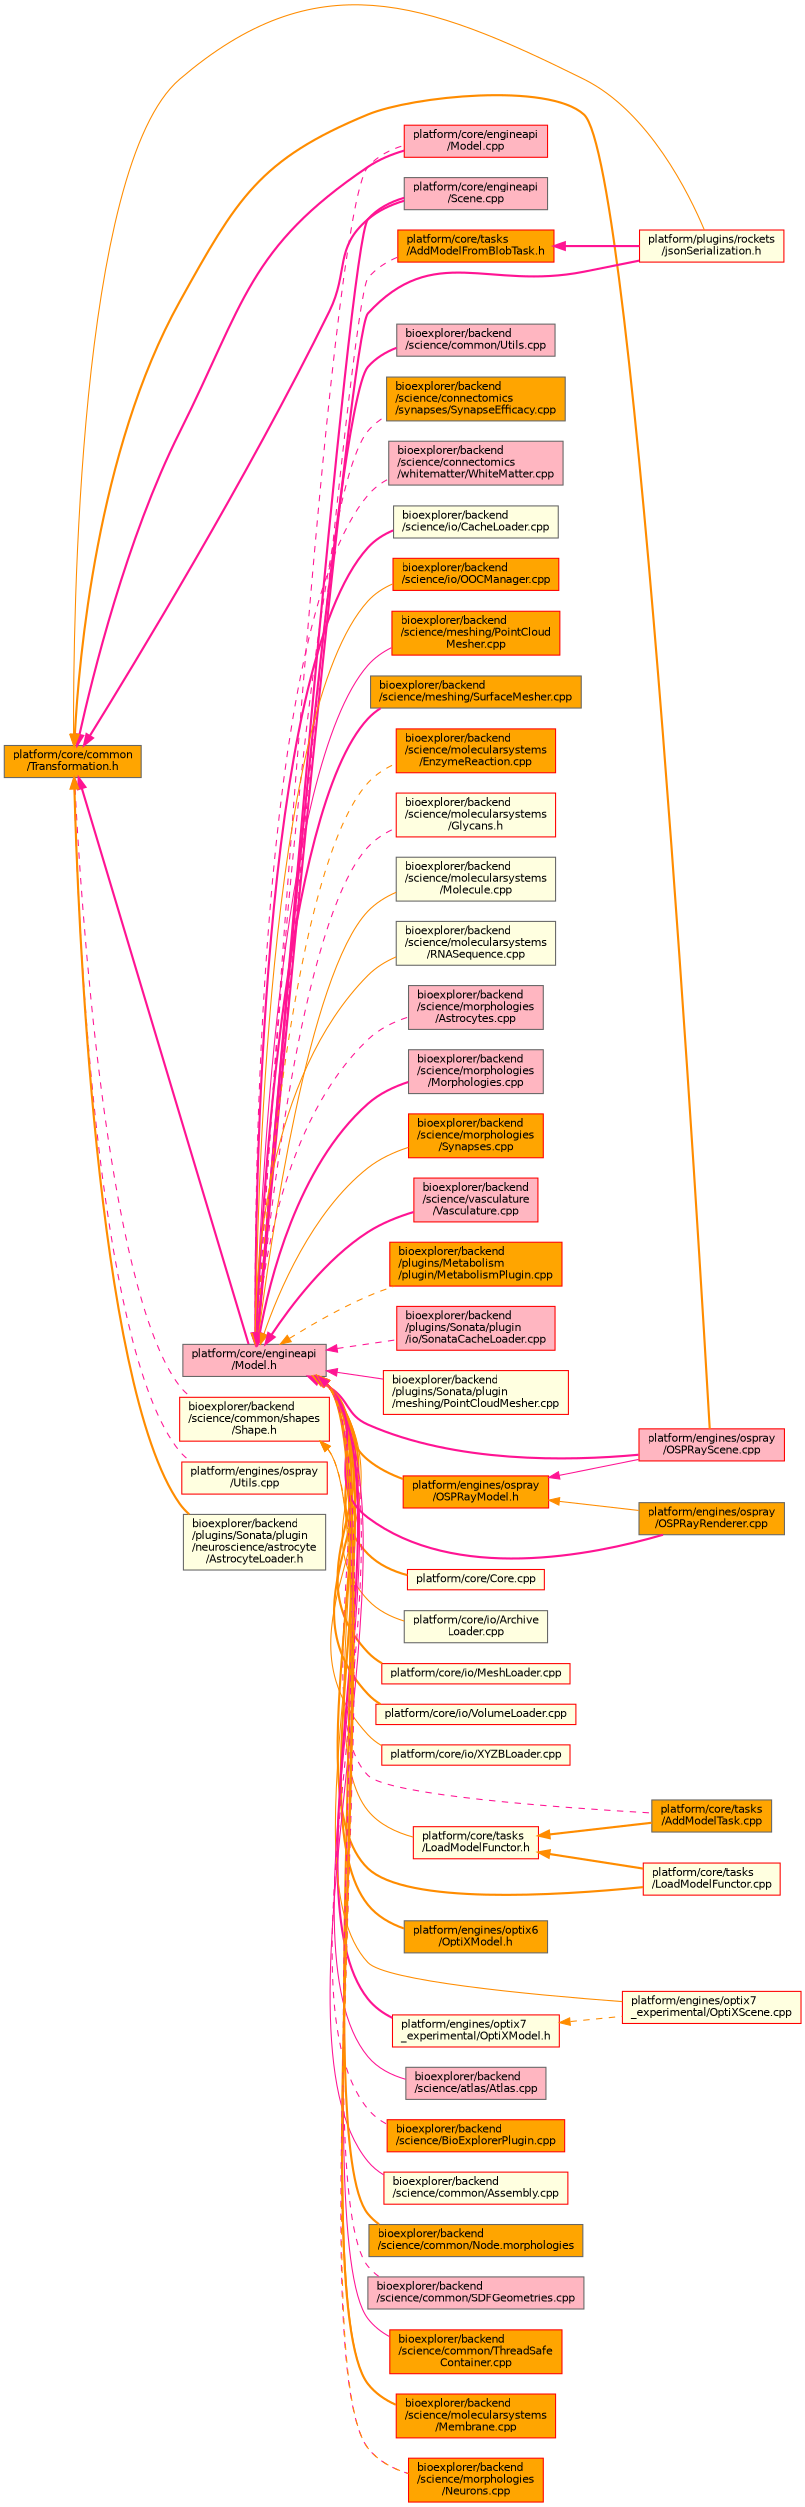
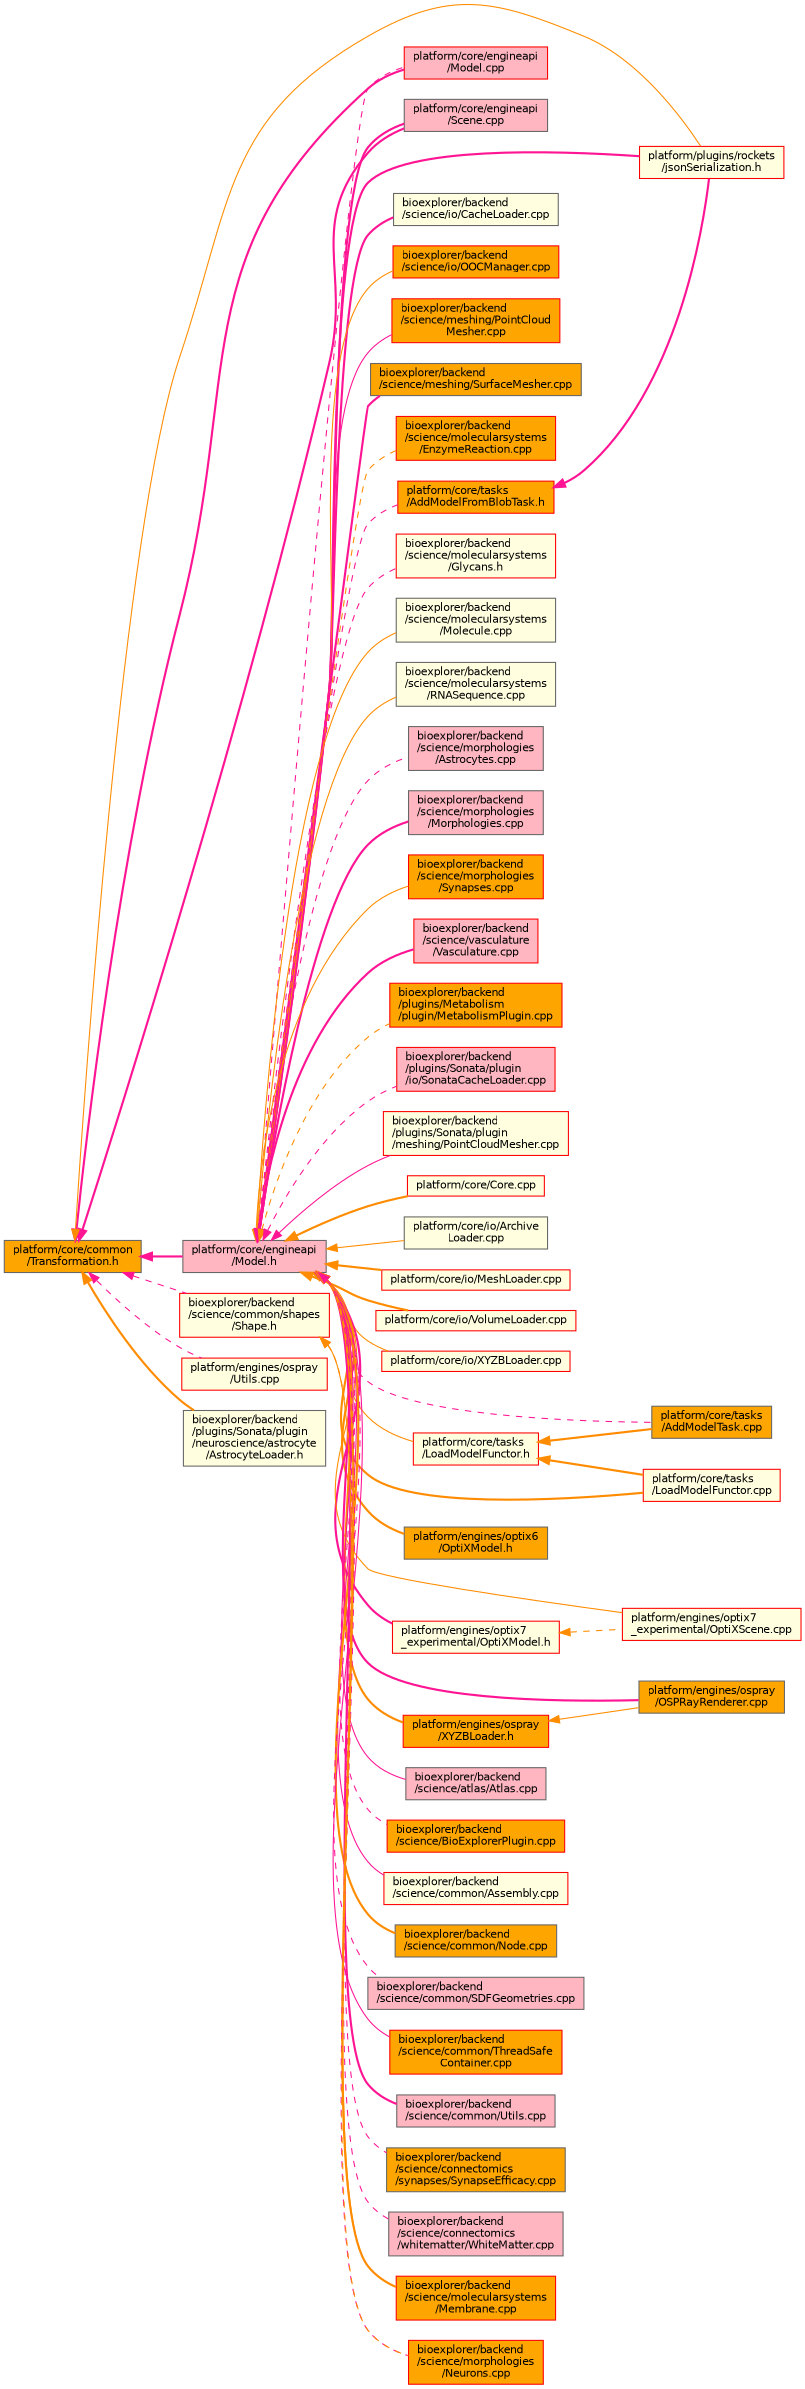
node "platform/engines/ospray /OSPRayScene.cpp": removed
node "platform/engines/ospray /OSPRayModel.h": label "platform/engines/ospray /OSPRayModel.h" -> "platform/engines/ospray /XYZBLoader.h"
node "bioexplorer/backend /science/common/Node.morphologies": label "bioexplorer/backend /science/common/Node.morphologies" -> "bioexplorer/backend /science/common/Node.cpp"
